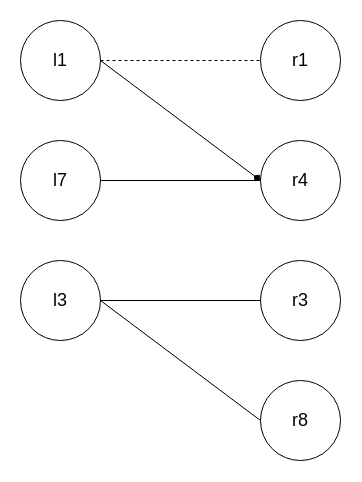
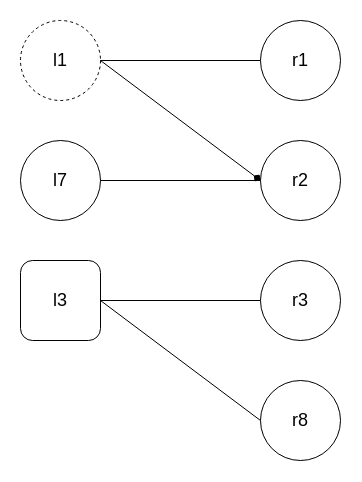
node "l1": style solid -> dashed
edge "l1" -- "r1": style dashed -> solid
node "r4": label "r4" -> "r2"
node "l3": shape ellipse -> rounded rectangle
